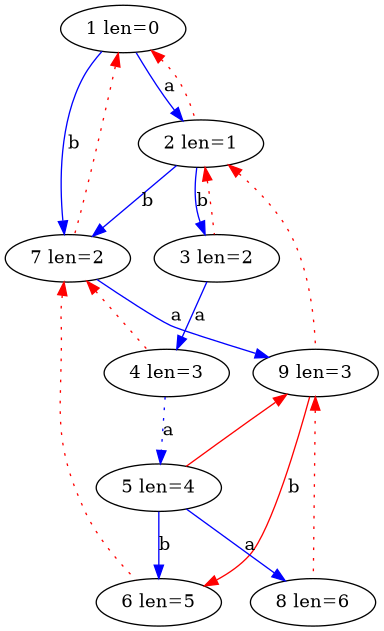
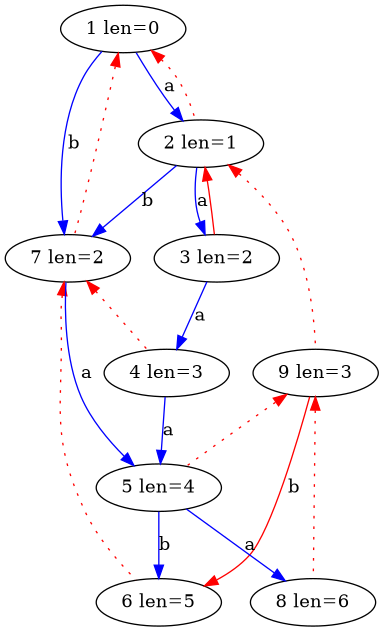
edge "2 len=1" -> "3 len=2": label "b" -> "a"
edge "3 len=2" -> "2 len=1": style dotted -> solid
edge "7 len=2" -> "9 len=3": now "7 len=2" -> "5 len=4"
edge "4 len=3" -> "5 len=4": style dotted -> solid
edge "5 len=4" -> "9 len=3": style solid -> dotted
